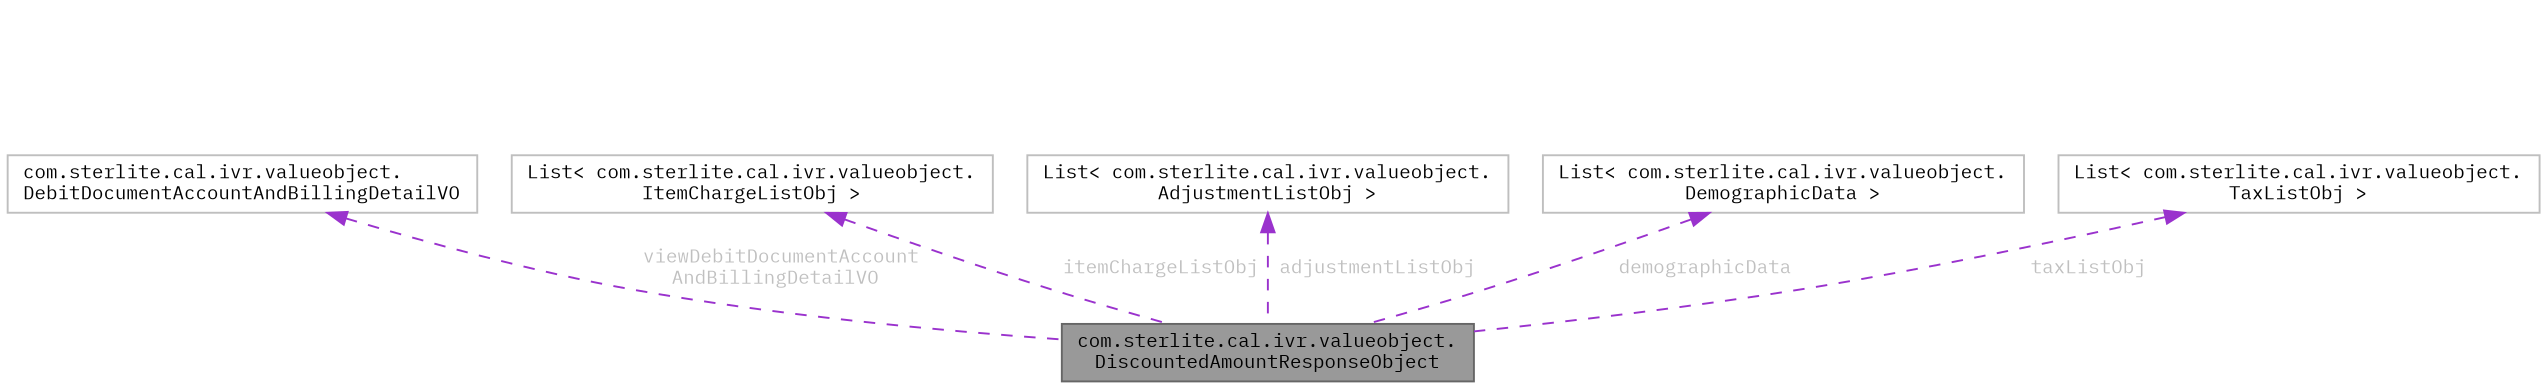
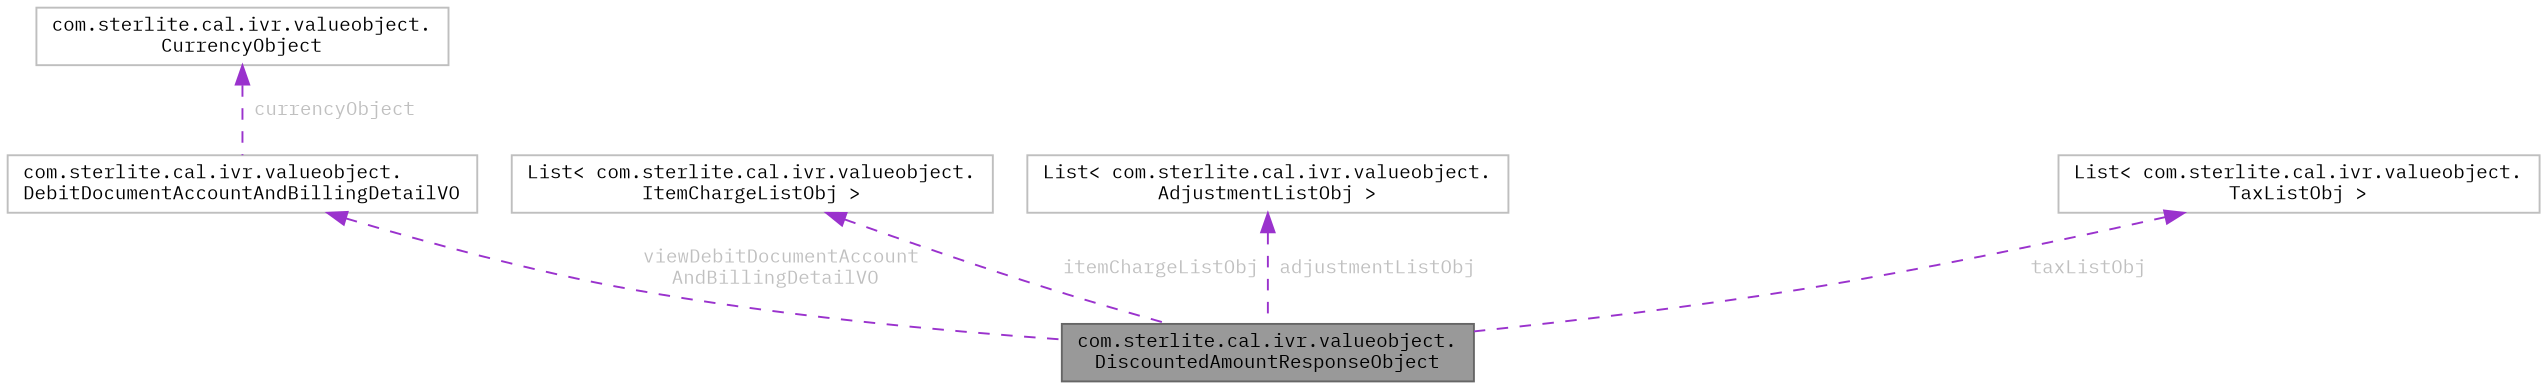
node "com.sterlite.cal.ivr.valueobject. CurrencyObject": added
node "List< com.sterlite.cal.ivr.valueobject. DemographicData >": removed
